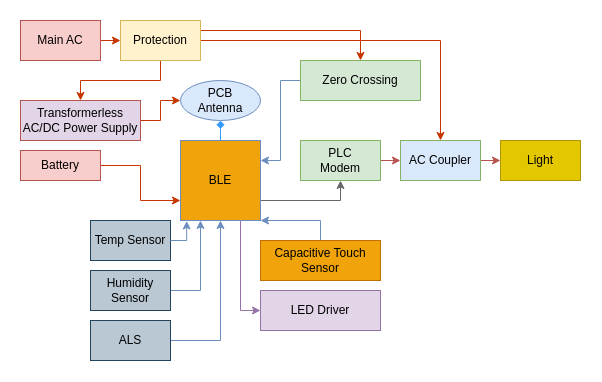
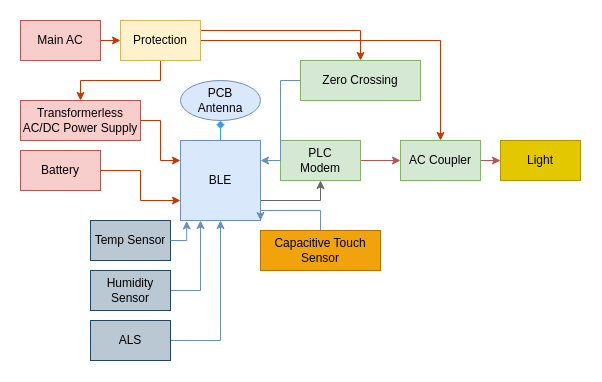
edge "Transformerless AC/DC Power Supply" -> "PCB Antenna": now "Transformerless AC/DC Power Supply" -> "BLE"
node "Transformerless AC/DC Power Supply": fillcolor #e1d5e7 -> #f8cecc
node "PLC Modem": moved (341, 161) -> (321, 161)
node "AC Coupler": fillcolor #dae8fc -> #d5e8d4
node "Battery": size 80x30 -> 80x40
node "BLE": fillcolor #f0a30a -> #dae8fc
node "Capacitive Touch Sensor": moved (321, 261) -> (321, 251)
edge "BLE" -> "LED Driver": removed
node "LED Driver": removed
